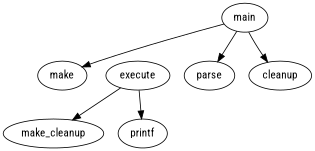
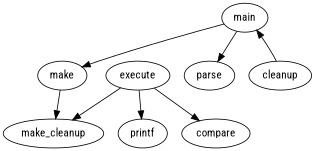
edge "main" -> "cleanup": reversed
edge "make" -> "make_cleanup": added
node "compare": added
